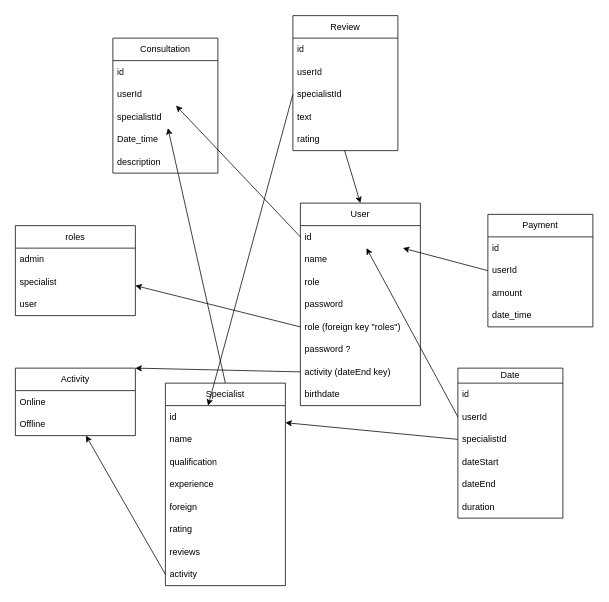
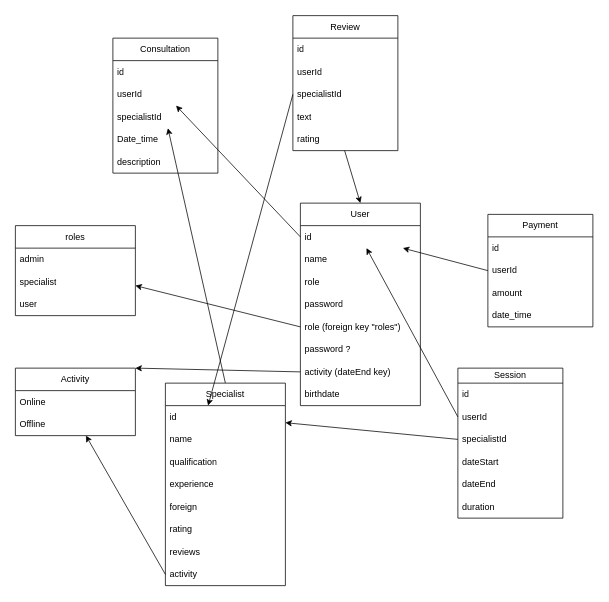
node "Date": label "Date" -> "Session"
